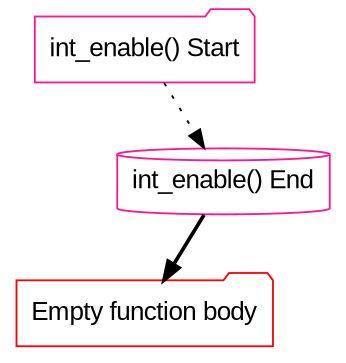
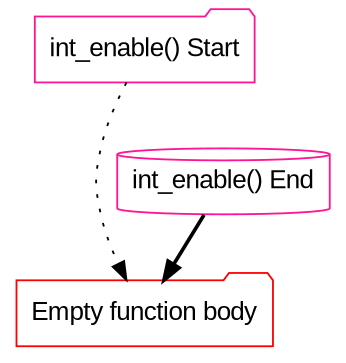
edge "int_enable() Start" -> "int_enable() End": now "int_enable() Start" -> "Empty function body"
